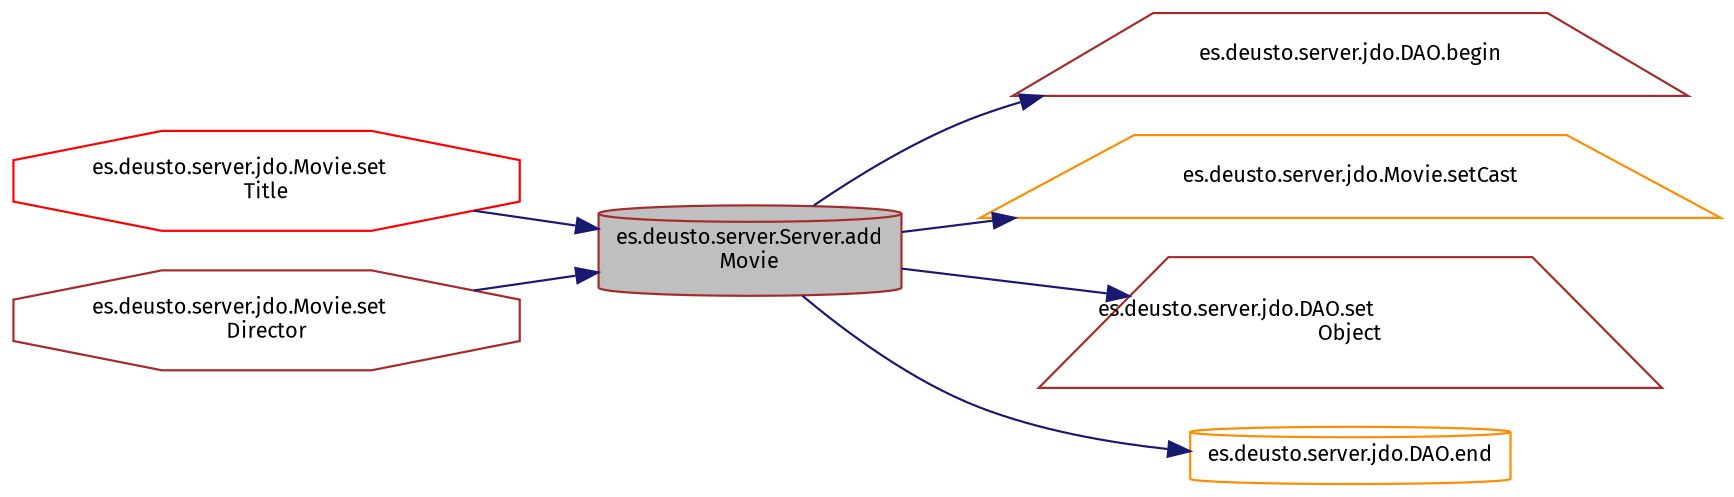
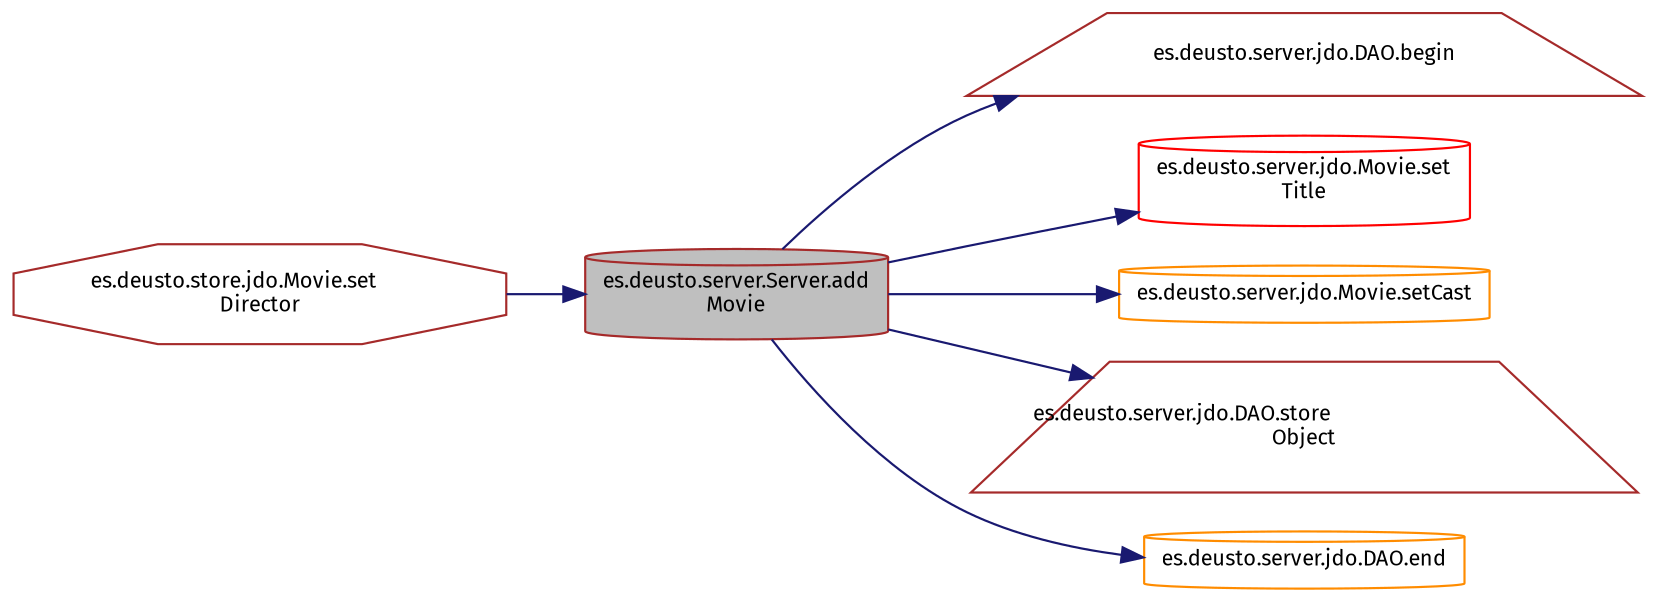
node "es.deusto.server.jdo.Movie.setCast": shape trapezium -> cylinder
node "es.deusto.server.jdo.Movie.set Title": shape octagon -> cylinder
edge "es.deusto.server.jdo.Movie.set Title" -> "es.deusto.server.Server.add Movie": reversed
node "es.deusto.server.jdo.Movie.set Director": label "es.deusto.server.jdo.Movie.set Director" -> "es.deusto.store.jdo.Movie.set Director"
node "es.deusto.server.jdo.DAO.set Object": label "es.deusto.server.jdo.DAO.set Object" -> "es.deusto.server.jdo.DAO.store Object"
